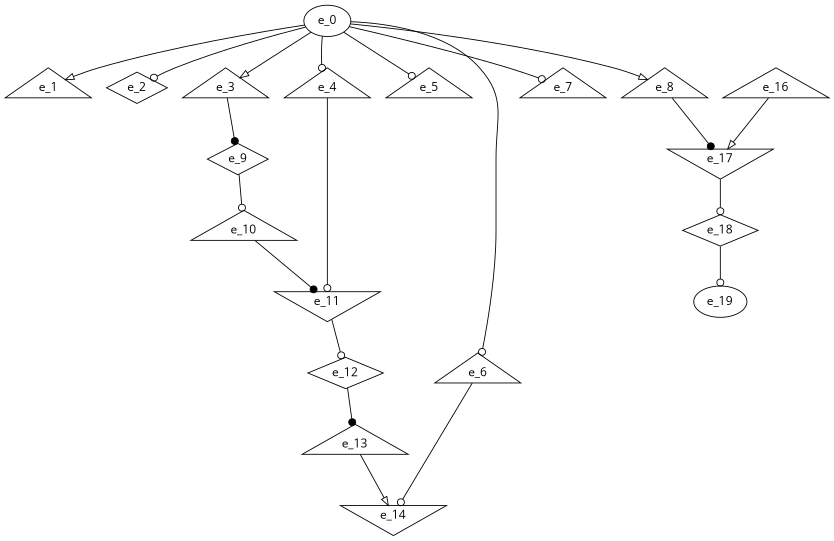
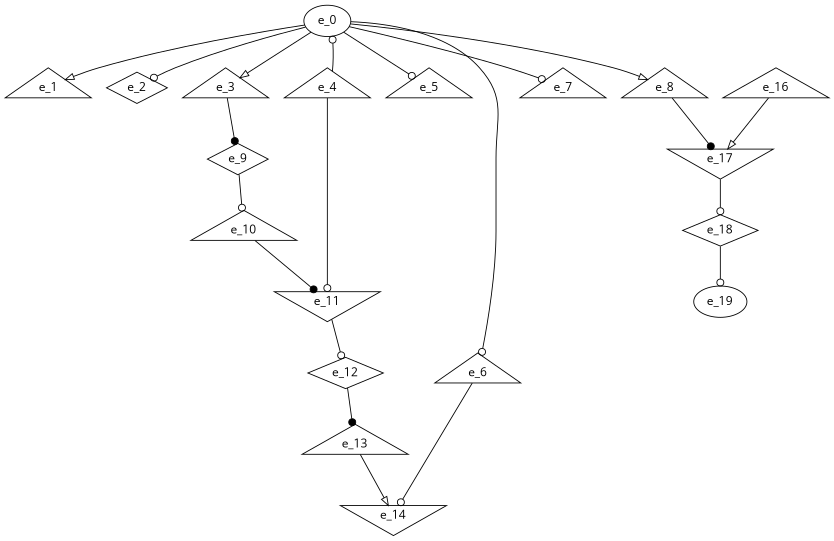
edge "e_0" -> "e_4": reversed
